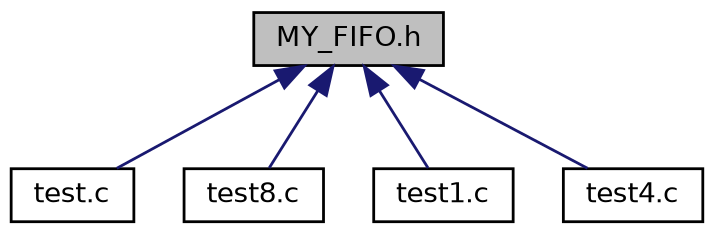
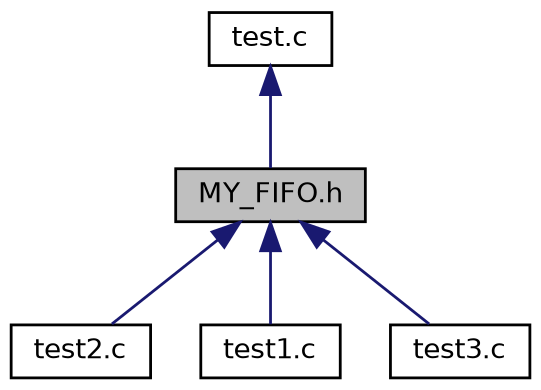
edge "test.c" -> "MY_FIFO.h": reversed
node "test8.c": label "test8.c" -> "test2.c"
node "test4.c": label "test4.c" -> "test3.c"
